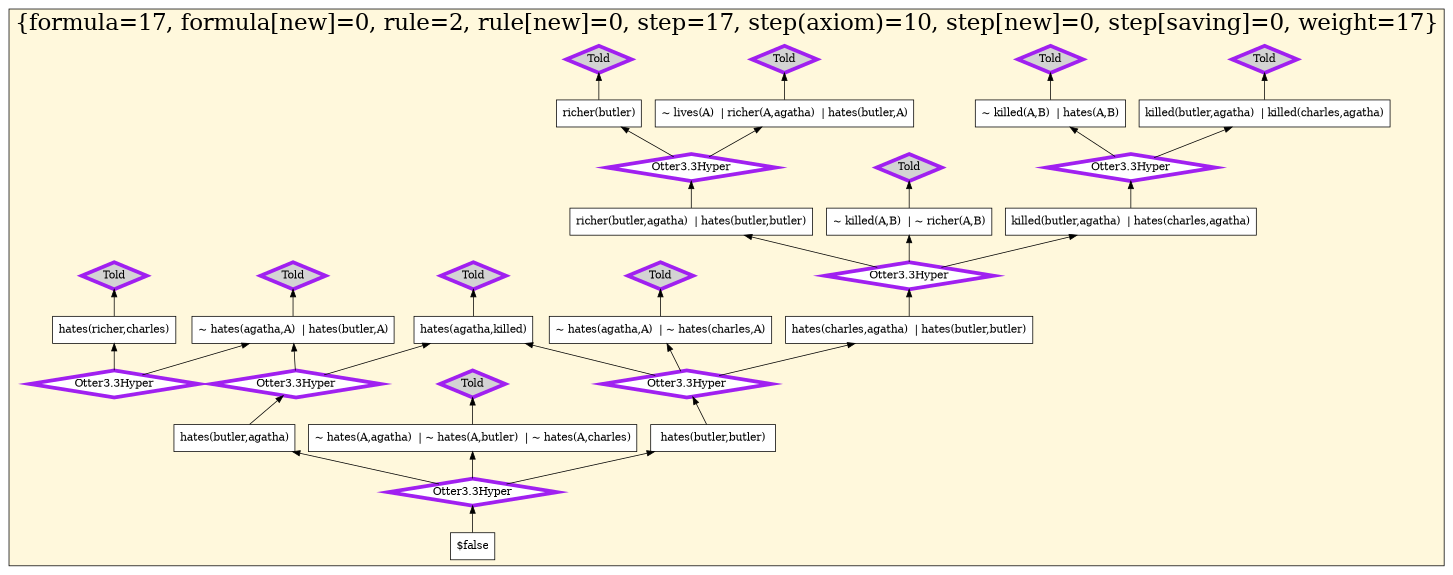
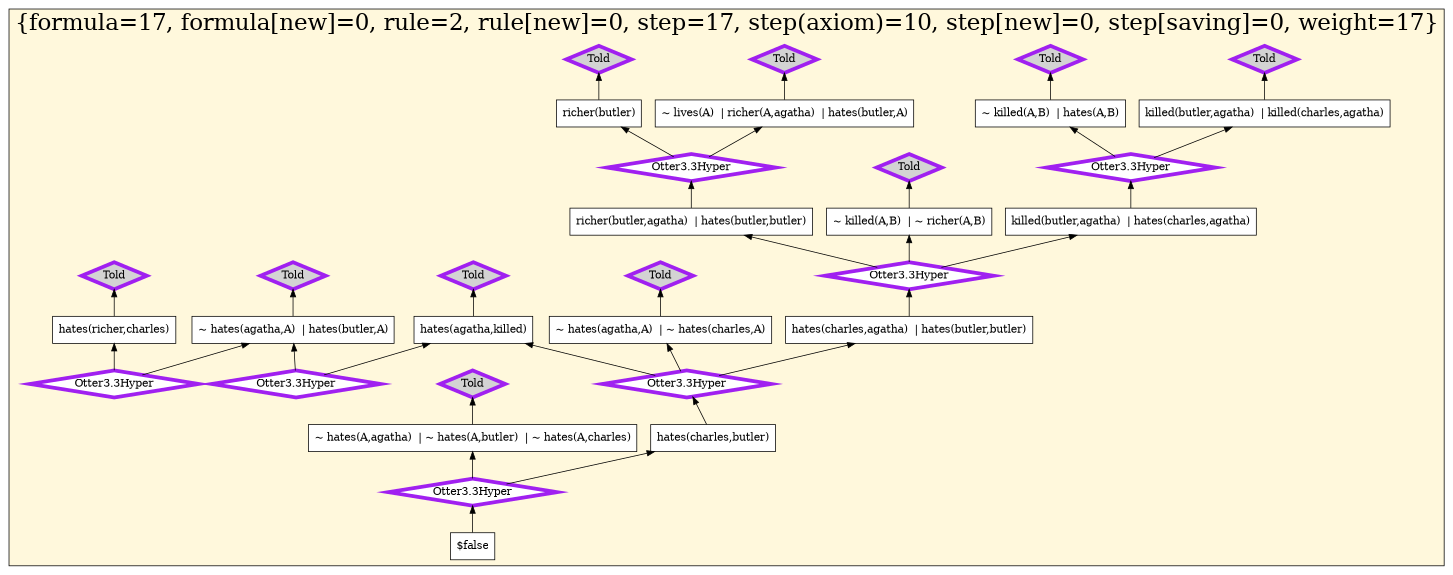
node "hates(butler,agatha)": removed
node "hates(butler,butler)": label "hates(butler,butler)" -> "hates(charles,butler)"
